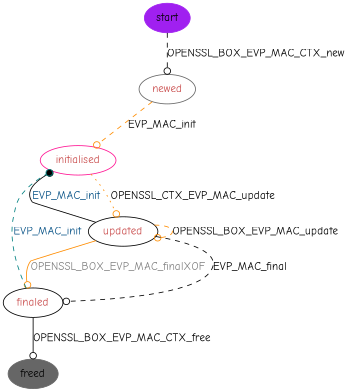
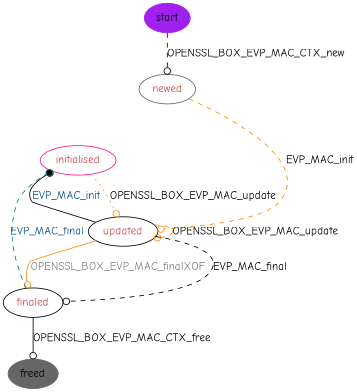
edge "newed" -> "initialised": now "newed" -> "updated"
edge "initialised" -> "updated": label "OPENSSL_CTX_EVP_MAC_update" -> "OPENSSL_BOX_EVP_MAC_update"
edge "finaled" -> "initialised": label "EVP_MAC_init" -> "EVP_MAC_final"
